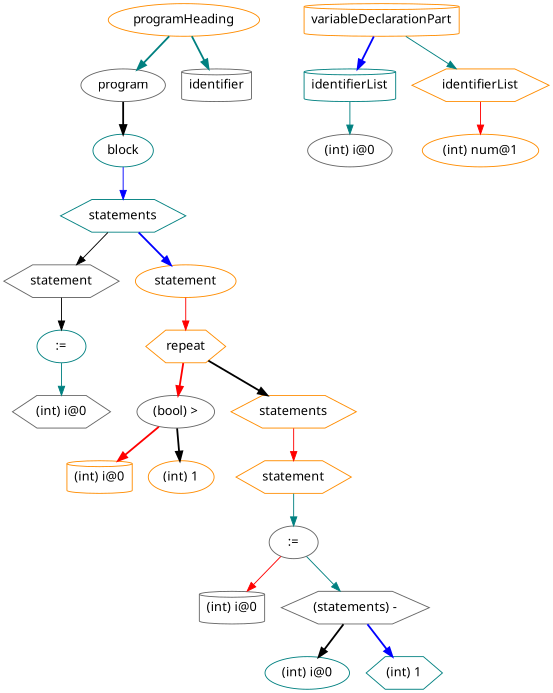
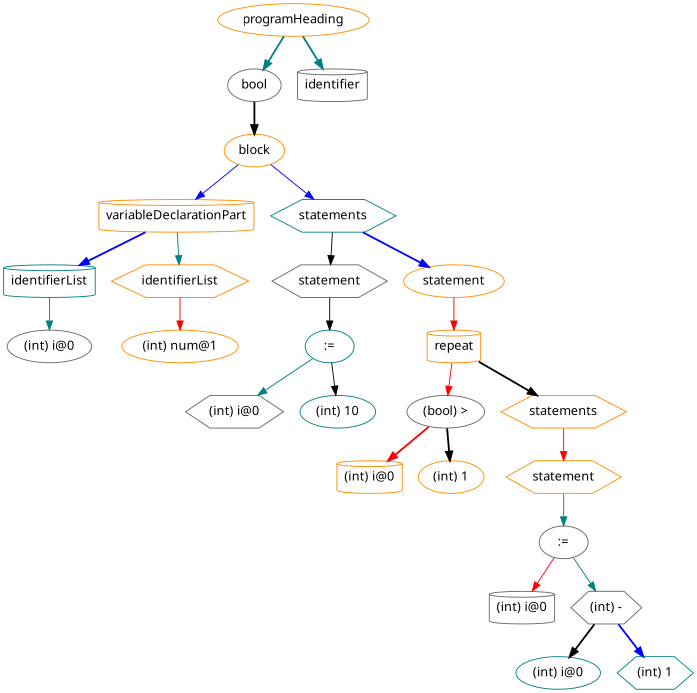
node "program": label "program" -> "bool"
node "block": color teal -> darkorange
edge "block" -> "variableDeclarationPart": added
node "repeat": shape hexagon -> cylinder
edge "repeat" -> "(bool) >": style bold -> solid
node "(int) 10": added
node "(statements) -": label "(statements) -" -> "(int) -"
